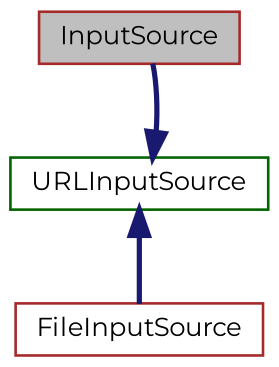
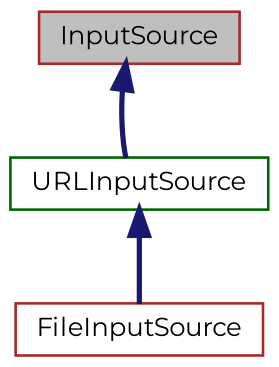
edge "InputSource" -> "URLInputSource": reversed
